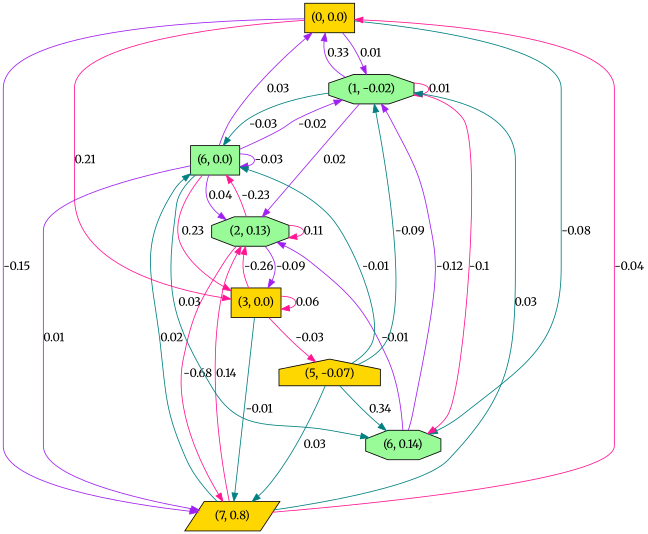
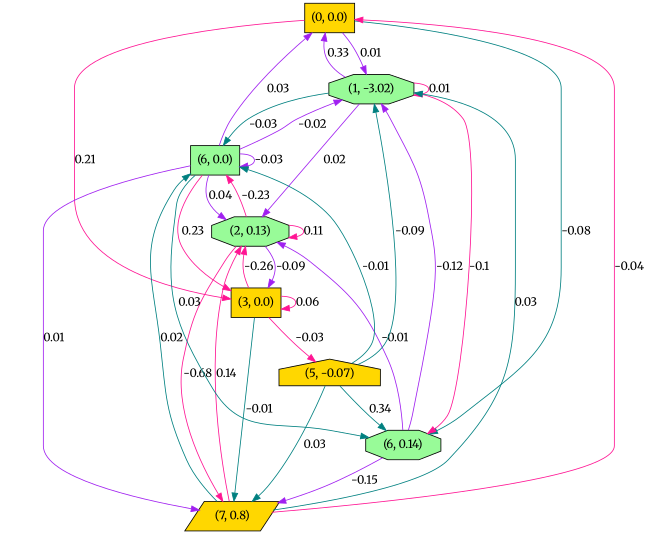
node "(1, -0.02)": label "(1, -0.02)" -> "(1, -3.02)"
edge "(0, 0.0)" -> "(7, 0.8)": now "(6, 0.14)" -> "(7, 0.8)"
